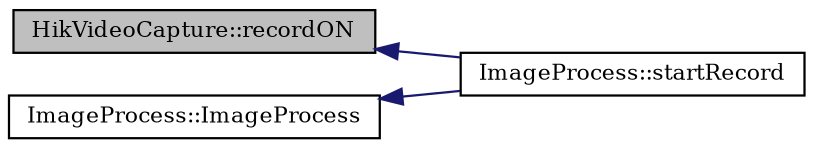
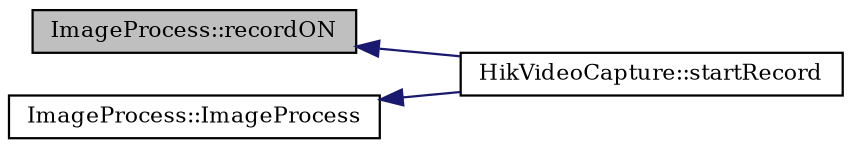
node "HikVideoCapture::recordON": label "HikVideoCapture::recordON" -> "ImageProcess::recordON"
node "ImageProcess::startRecord": label "ImageProcess::startRecord" -> "HikVideoCapture::startRecord"
